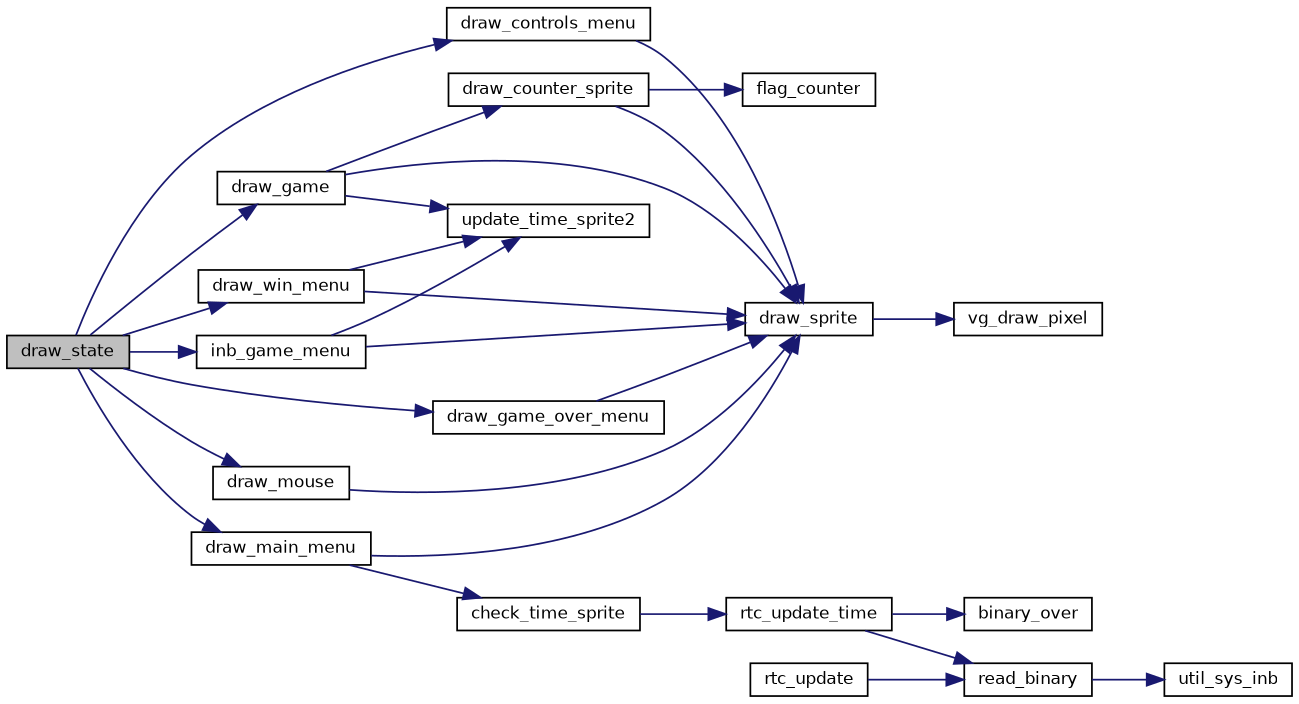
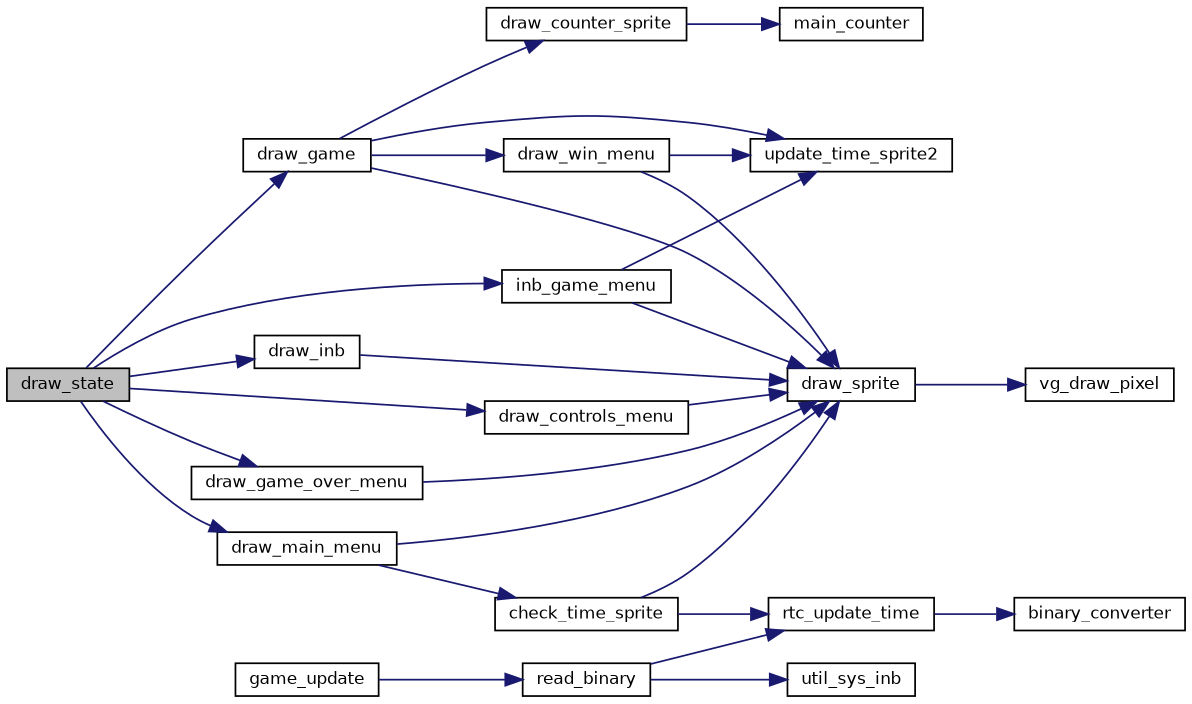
node "flag_counter": label "flag_counter" -> "main_counter"
edge "draw_counter_sprite" -> "draw_sprite": now "check_time_sprite" -> "draw_sprite"
edge "draw_state" -> "draw_win_menu": now "draw_game" -> "draw_win_menu"
node "draw_mouse": label "draw_mouse" -> "draw_inb"
node "binary_over": label "binary_over" -> "binary_converter"
edge "rtc_update_time" -> "read_binary": reversed
node "rtc_update": label "rtc_update" -> "game_update"
